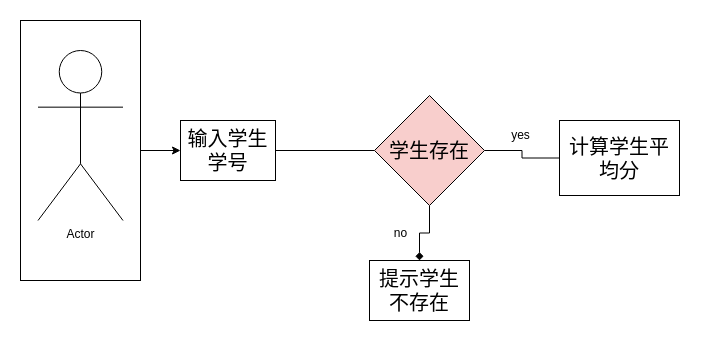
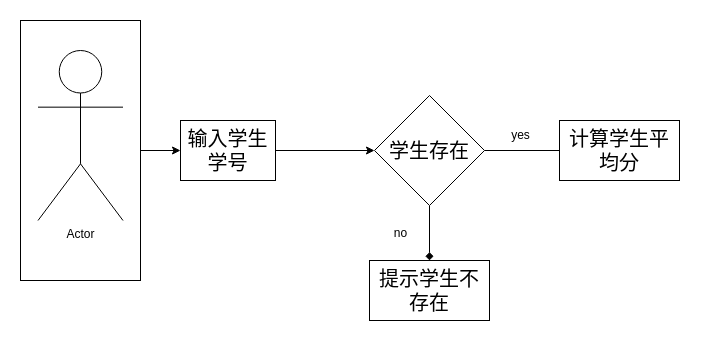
edge "输入学生学号" -- "学生存在": arrowhead none -> classic
node "学生存在": fillcolor #f8cecc -> #ffffff
node "计算学生平均分": size 120x75 -> 120x60
node "提示学生不存在": size 100x60 -> 120x60
